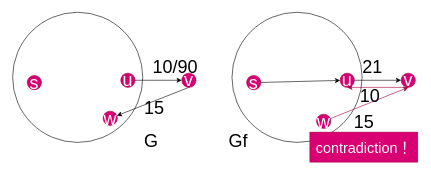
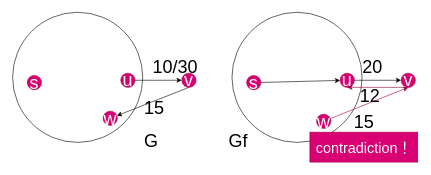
node "10/90": label "10/90" -> "10/30"
node "21": label "21" -> "20"
node "10": label "10" -> "12"
